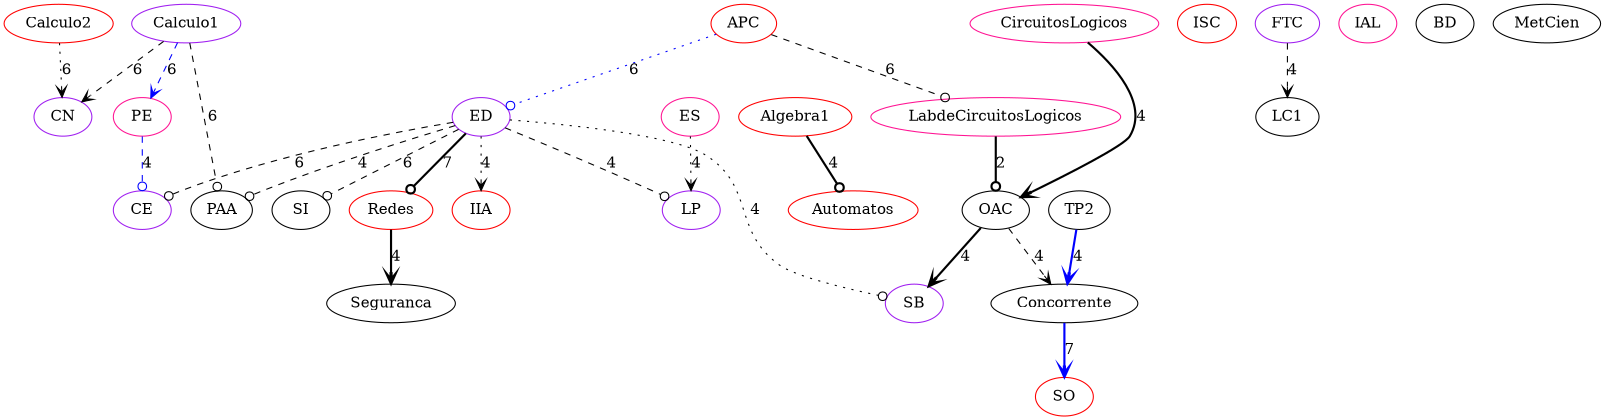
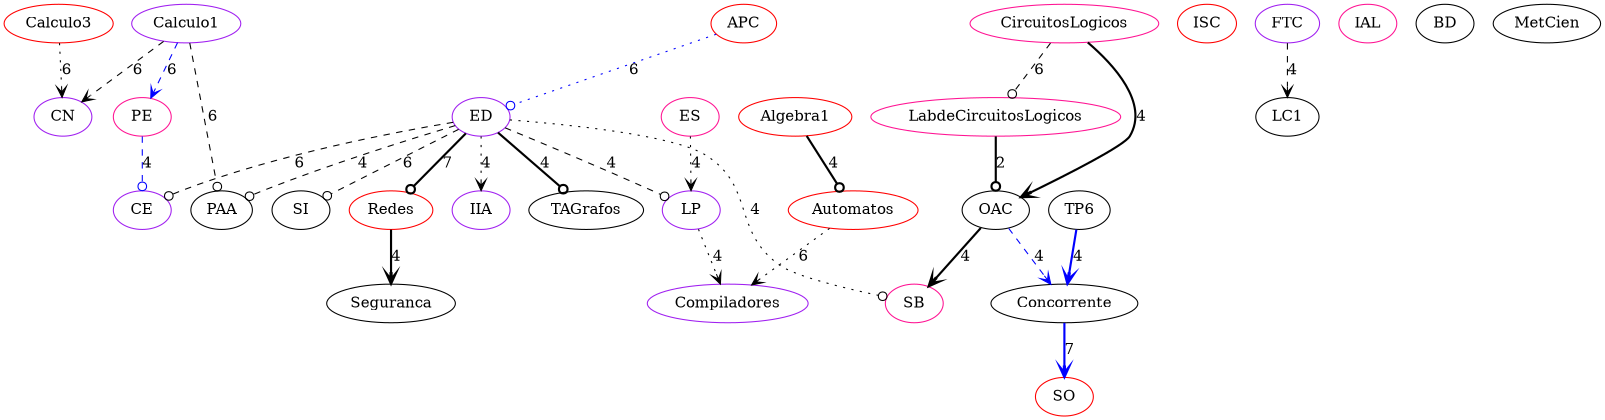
node "Calculo2": label "Calculo2" -> "Calculo3"
edge "APC" -> "LabdeCircuitosLogicos": now "CircuitosLogicos" -> "LabdeCircuitosLogicos"
node "IIA": color red -> purple
node "TAGrafos": added
node "TP2": label "TP2" -> "TP6"
edge "OAC" -> "Concorrente": color black -> blue
node "Compiladores": added
node "SB": color purple -> deeppink
